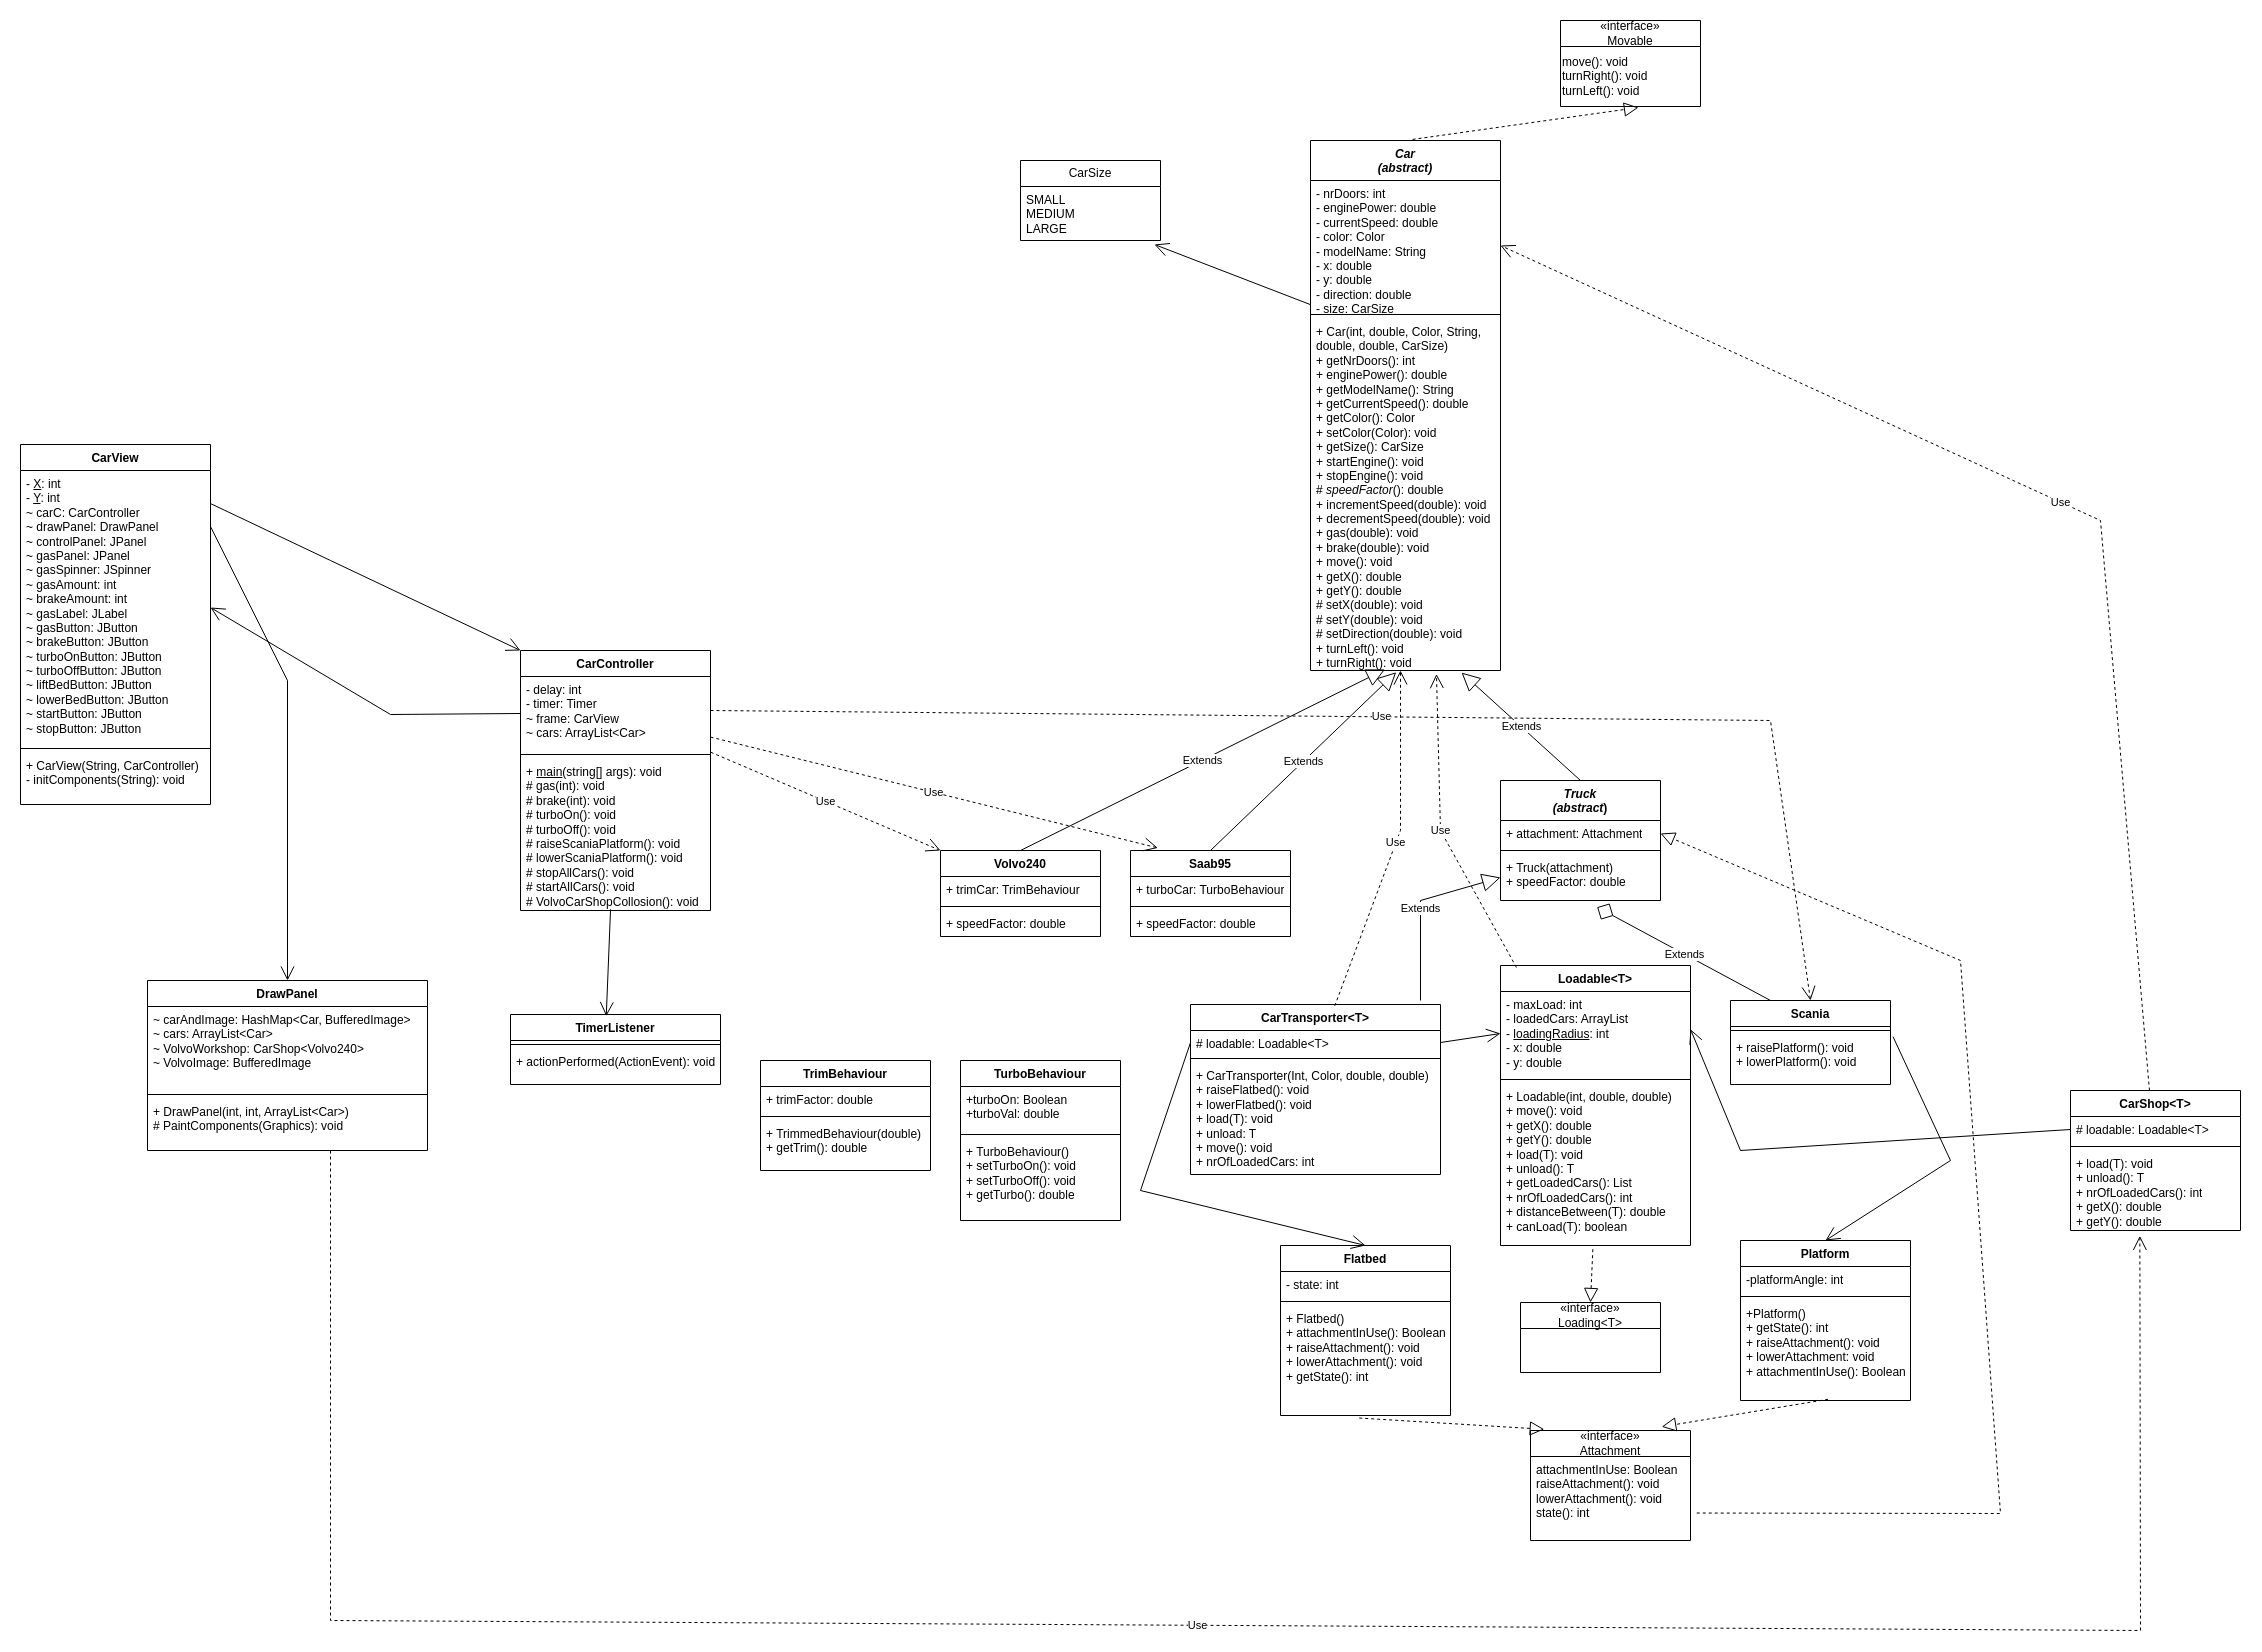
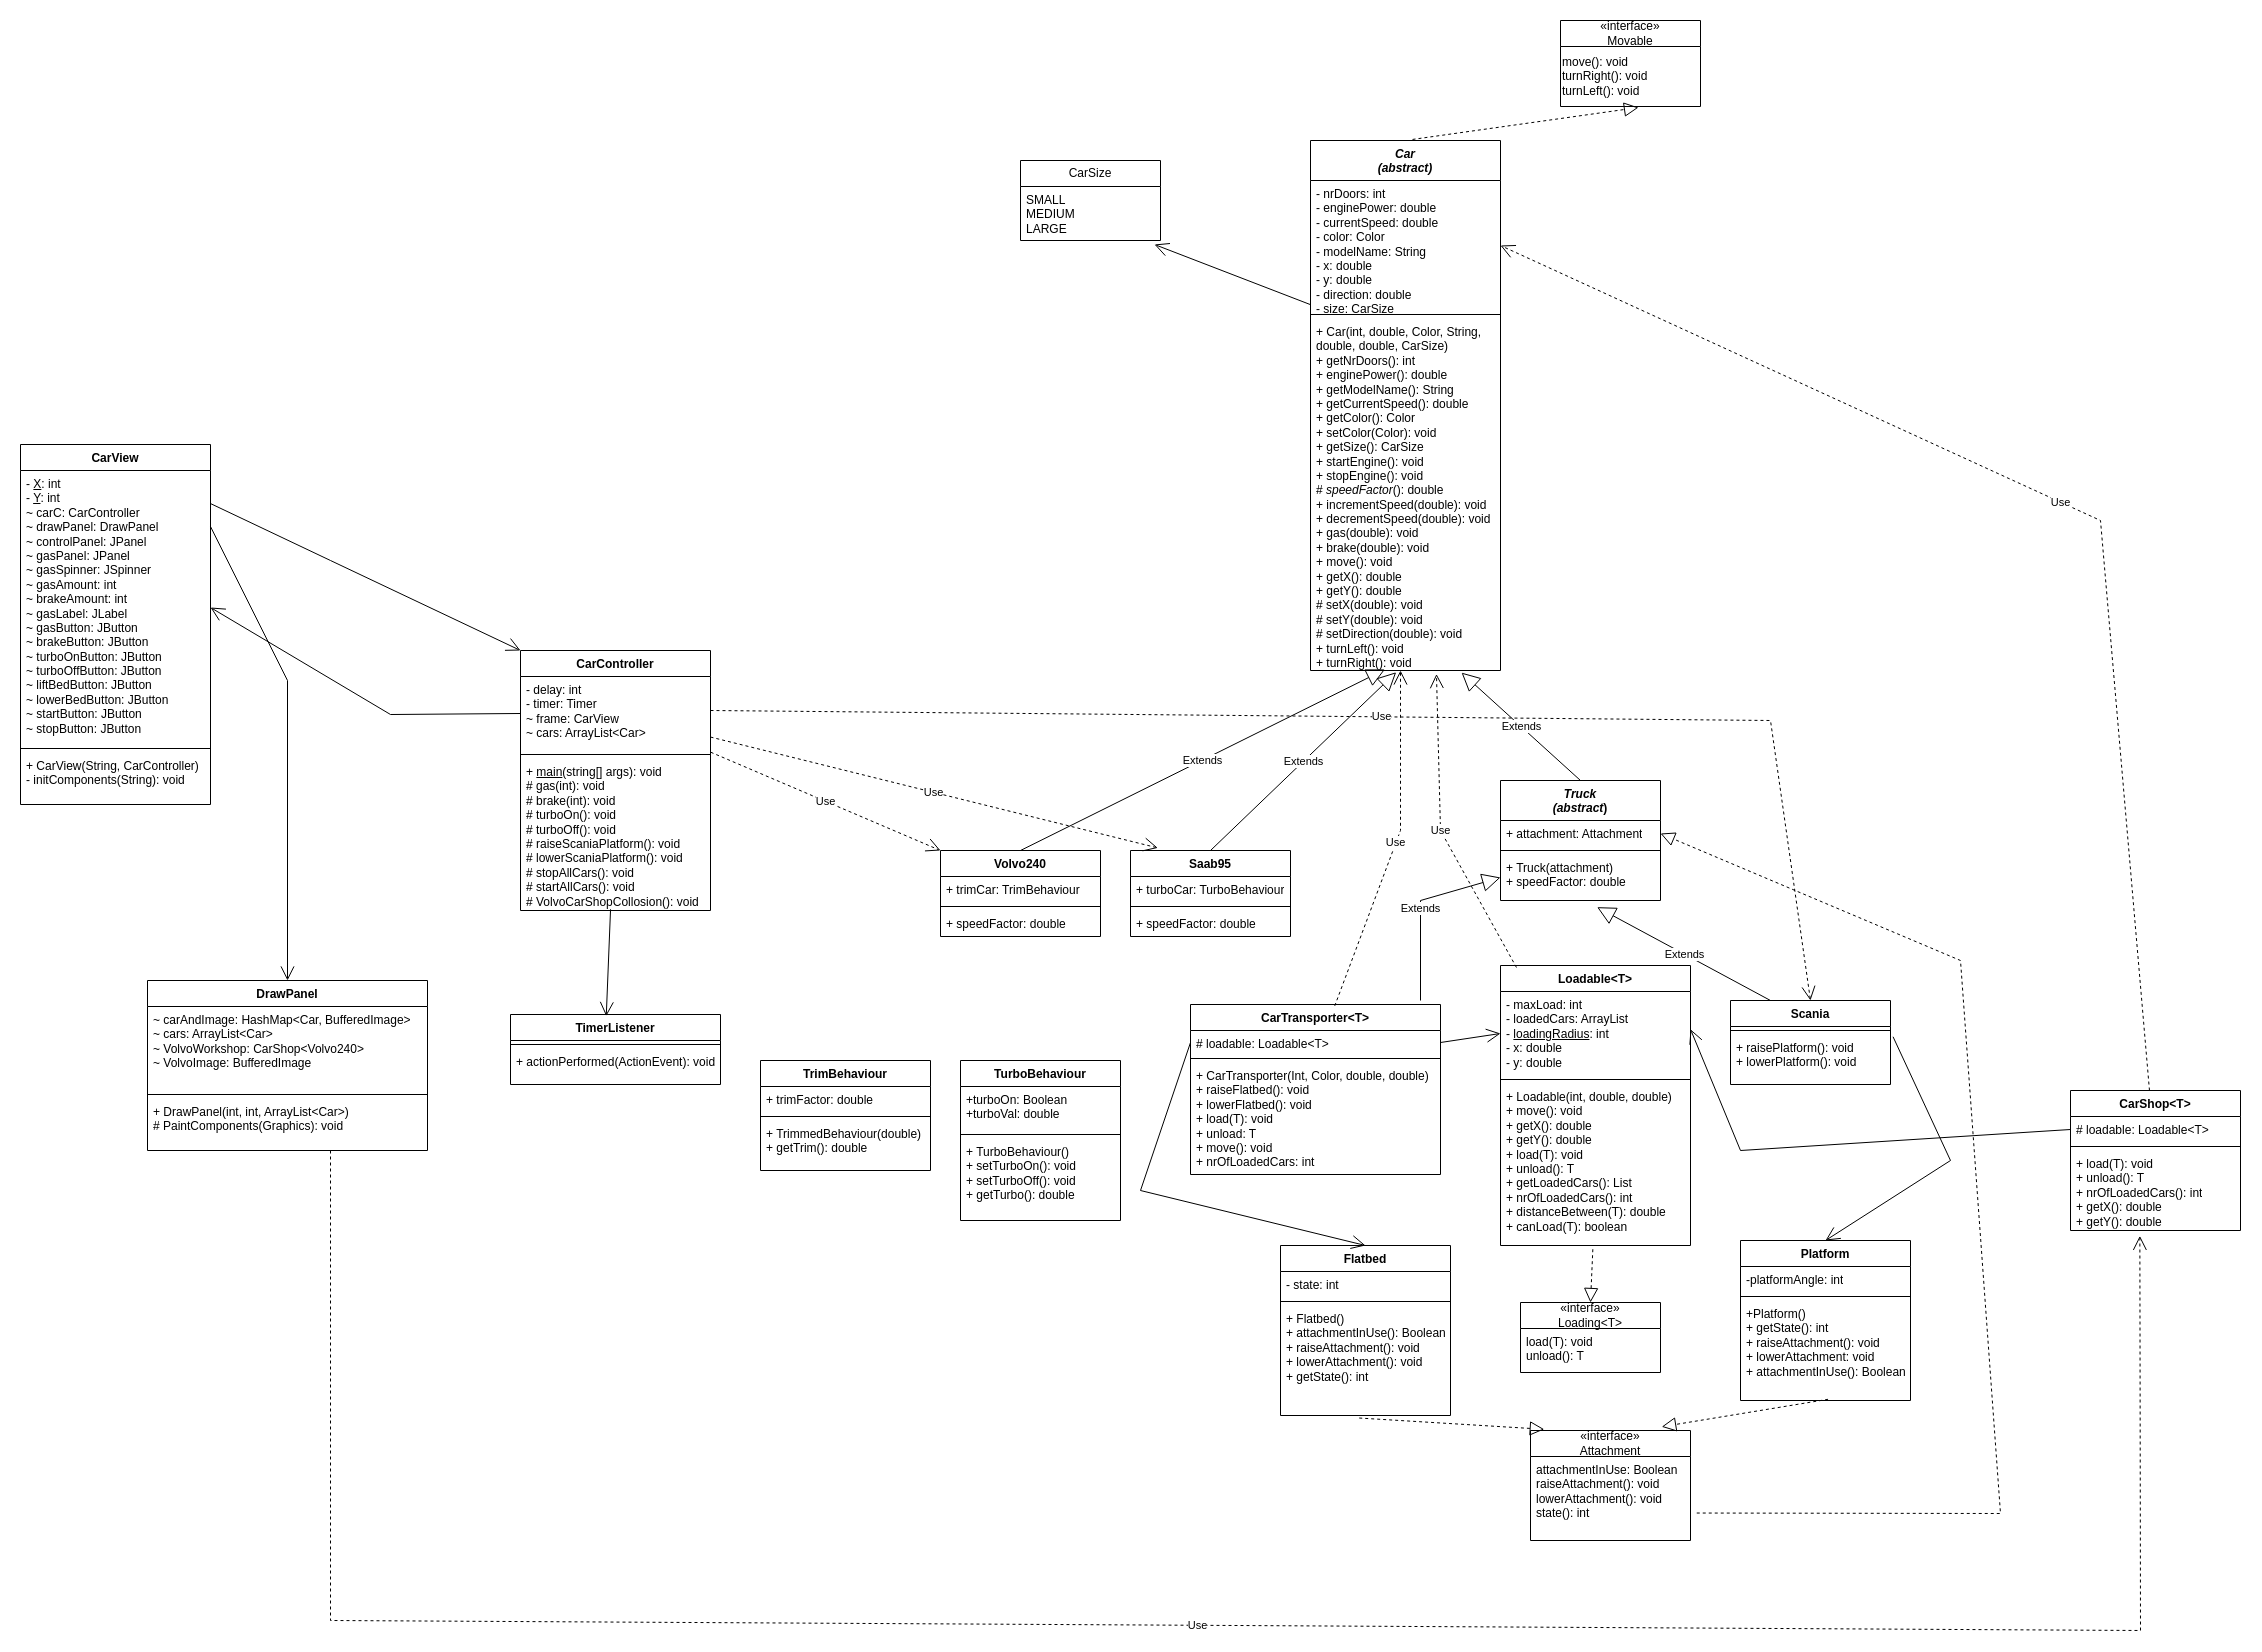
edge "Scania" -> "+ Truck(attachment) + speedFactor: double": arrowhead diamond -> block
node "load(T): void unload(): T": added
